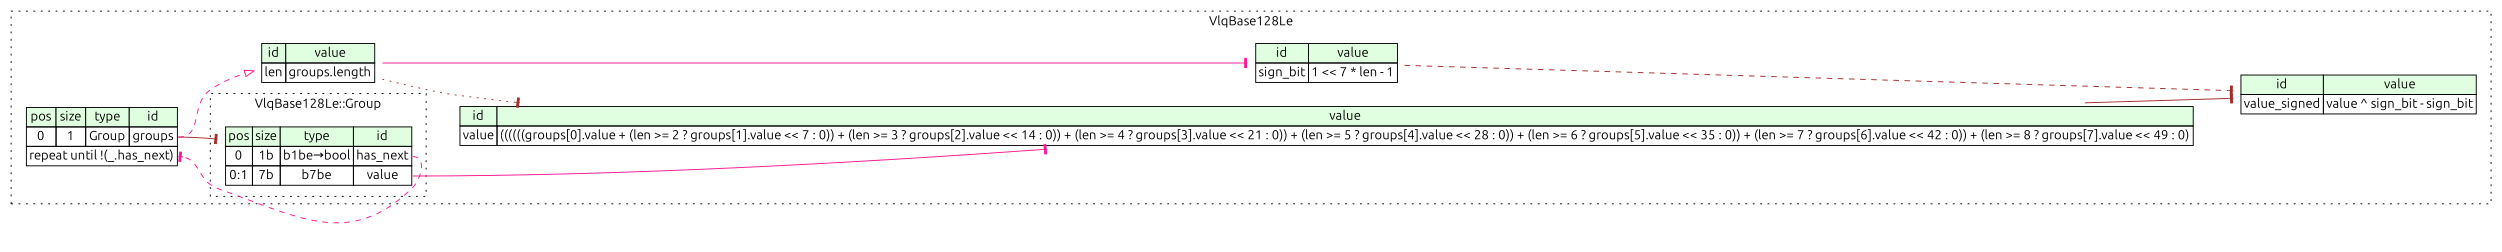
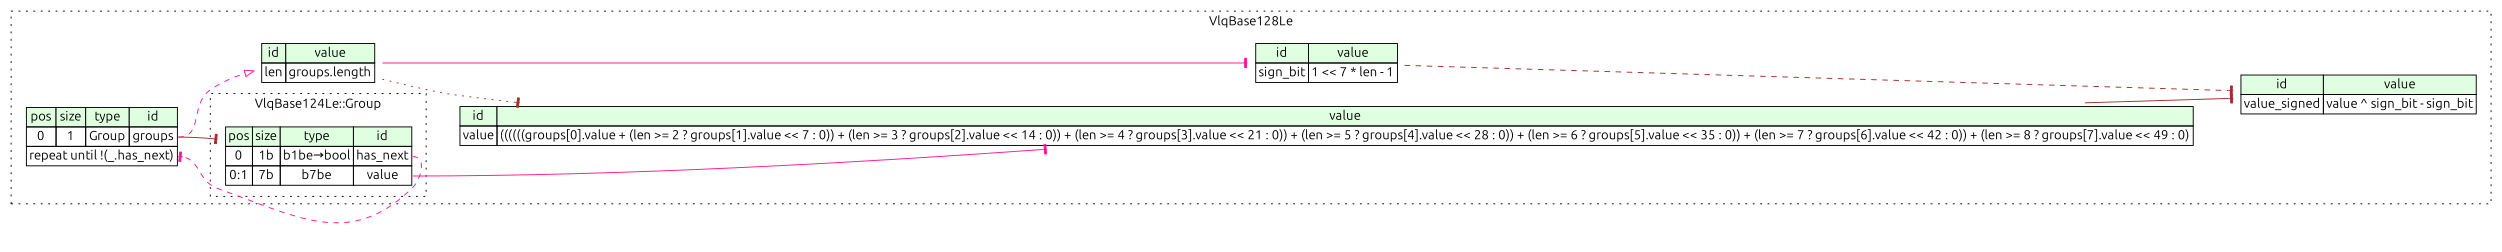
cluster "VlqBase128Le::Group": label "VlqBase128Le::Group" -> "VlqBase124Le::Group"
